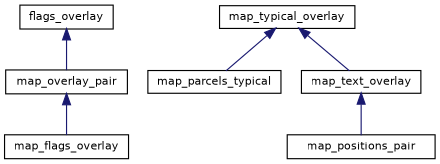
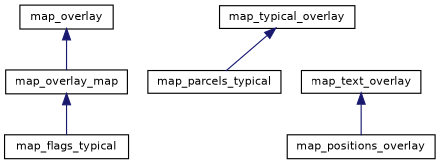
node "flags_overlay": label "flags_overlay" -> "map_overlay"
edge "map_text_overlay" -> "map_typical_overlay": removed
node "map_overlay_pair": label "map_overlay_pair" -> "map_overlay_map"
node "map_flags_overlay": label "map_flags_overlay" -> "map_flags_typical"
node "map_positions_pair": label "map_positions_pair" -> "map_positions_overlay"
